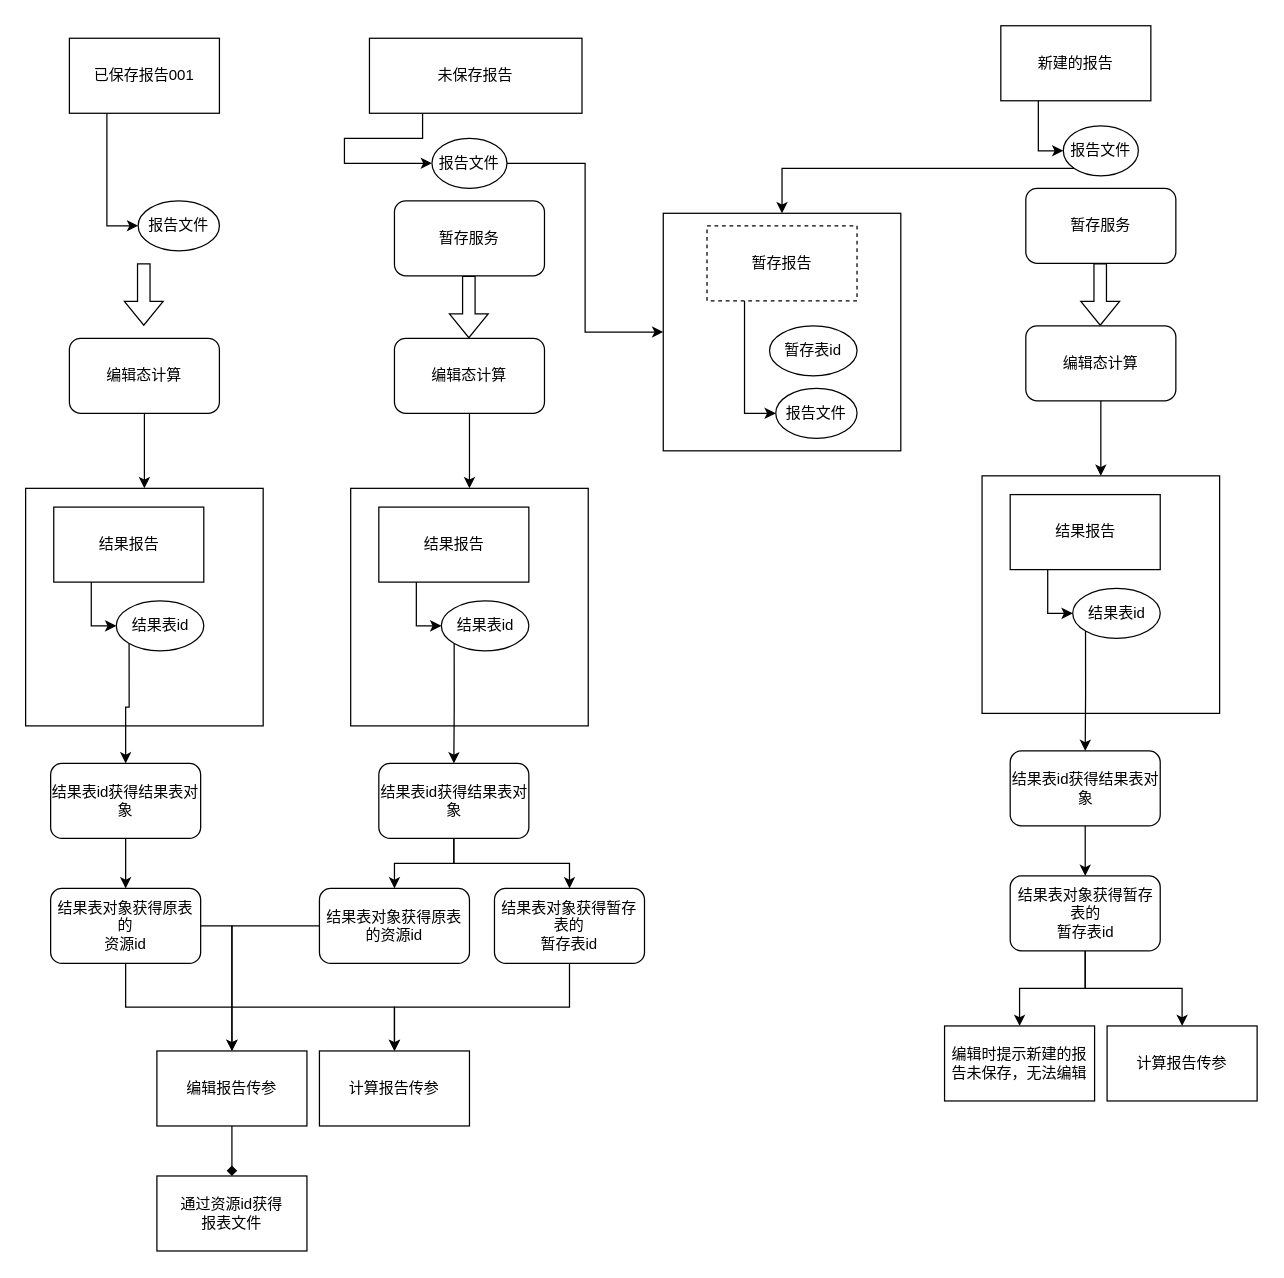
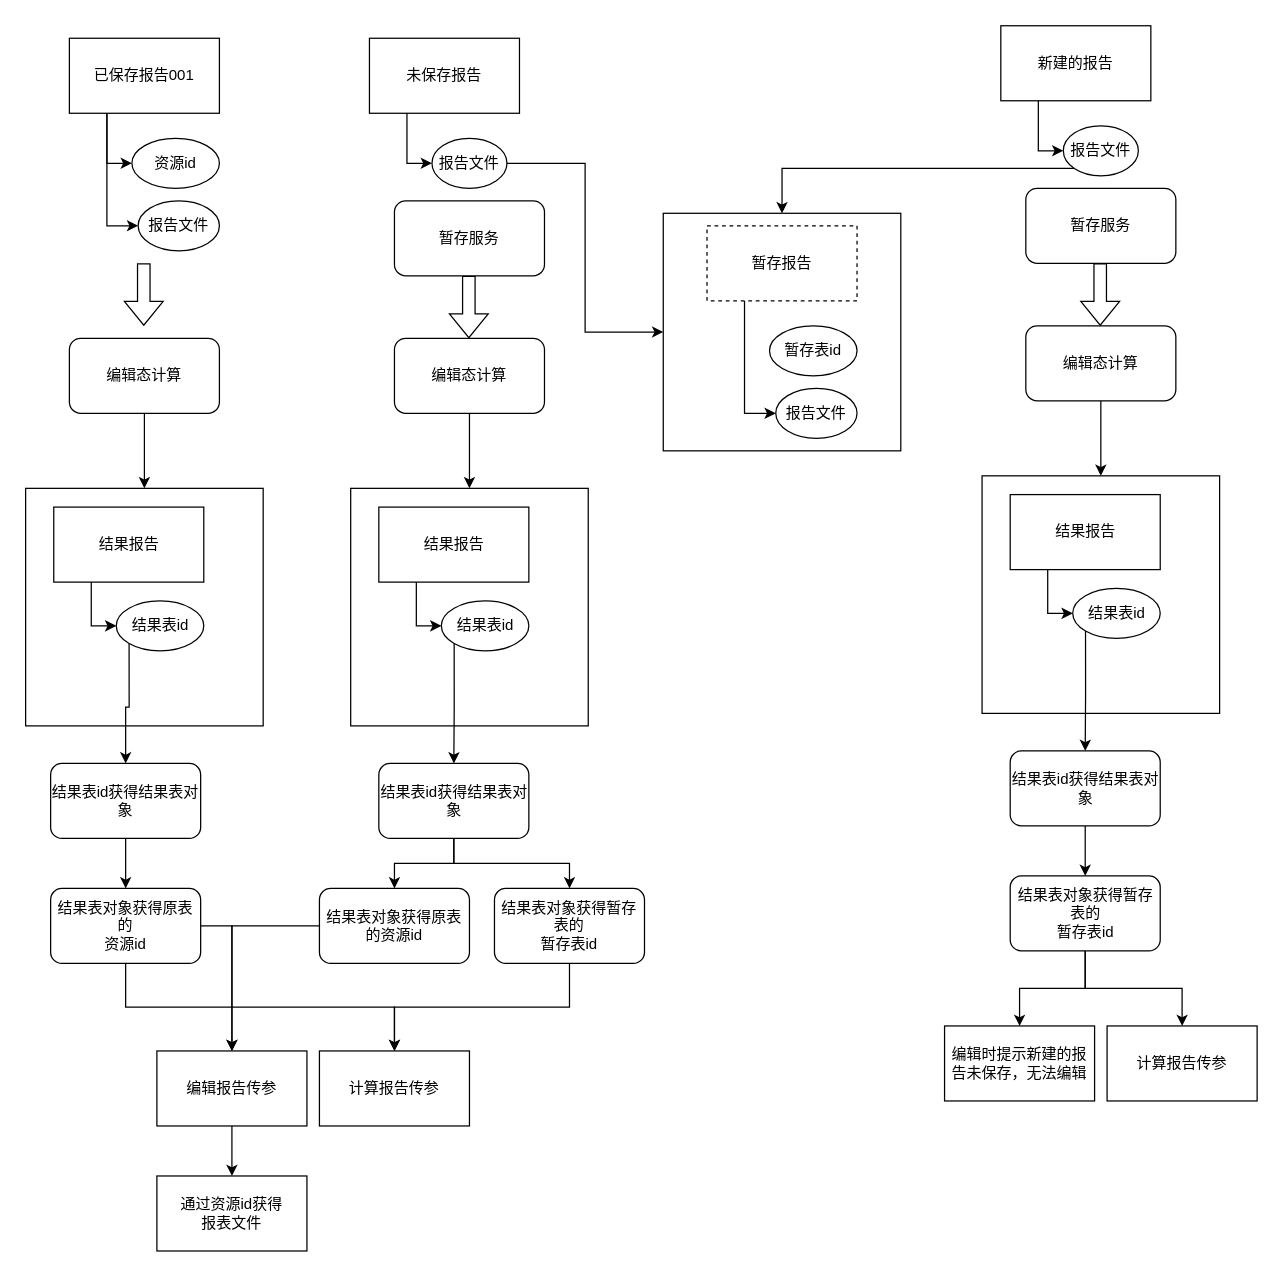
node "未保存报告": size 213x75 -> 150x75
edge "已保存报告001" -> "资源id": added
node "资源id": added
edge "编辑报告传参" -> "通过资源id获得 报表文件": arrowhead diamond -> classic
